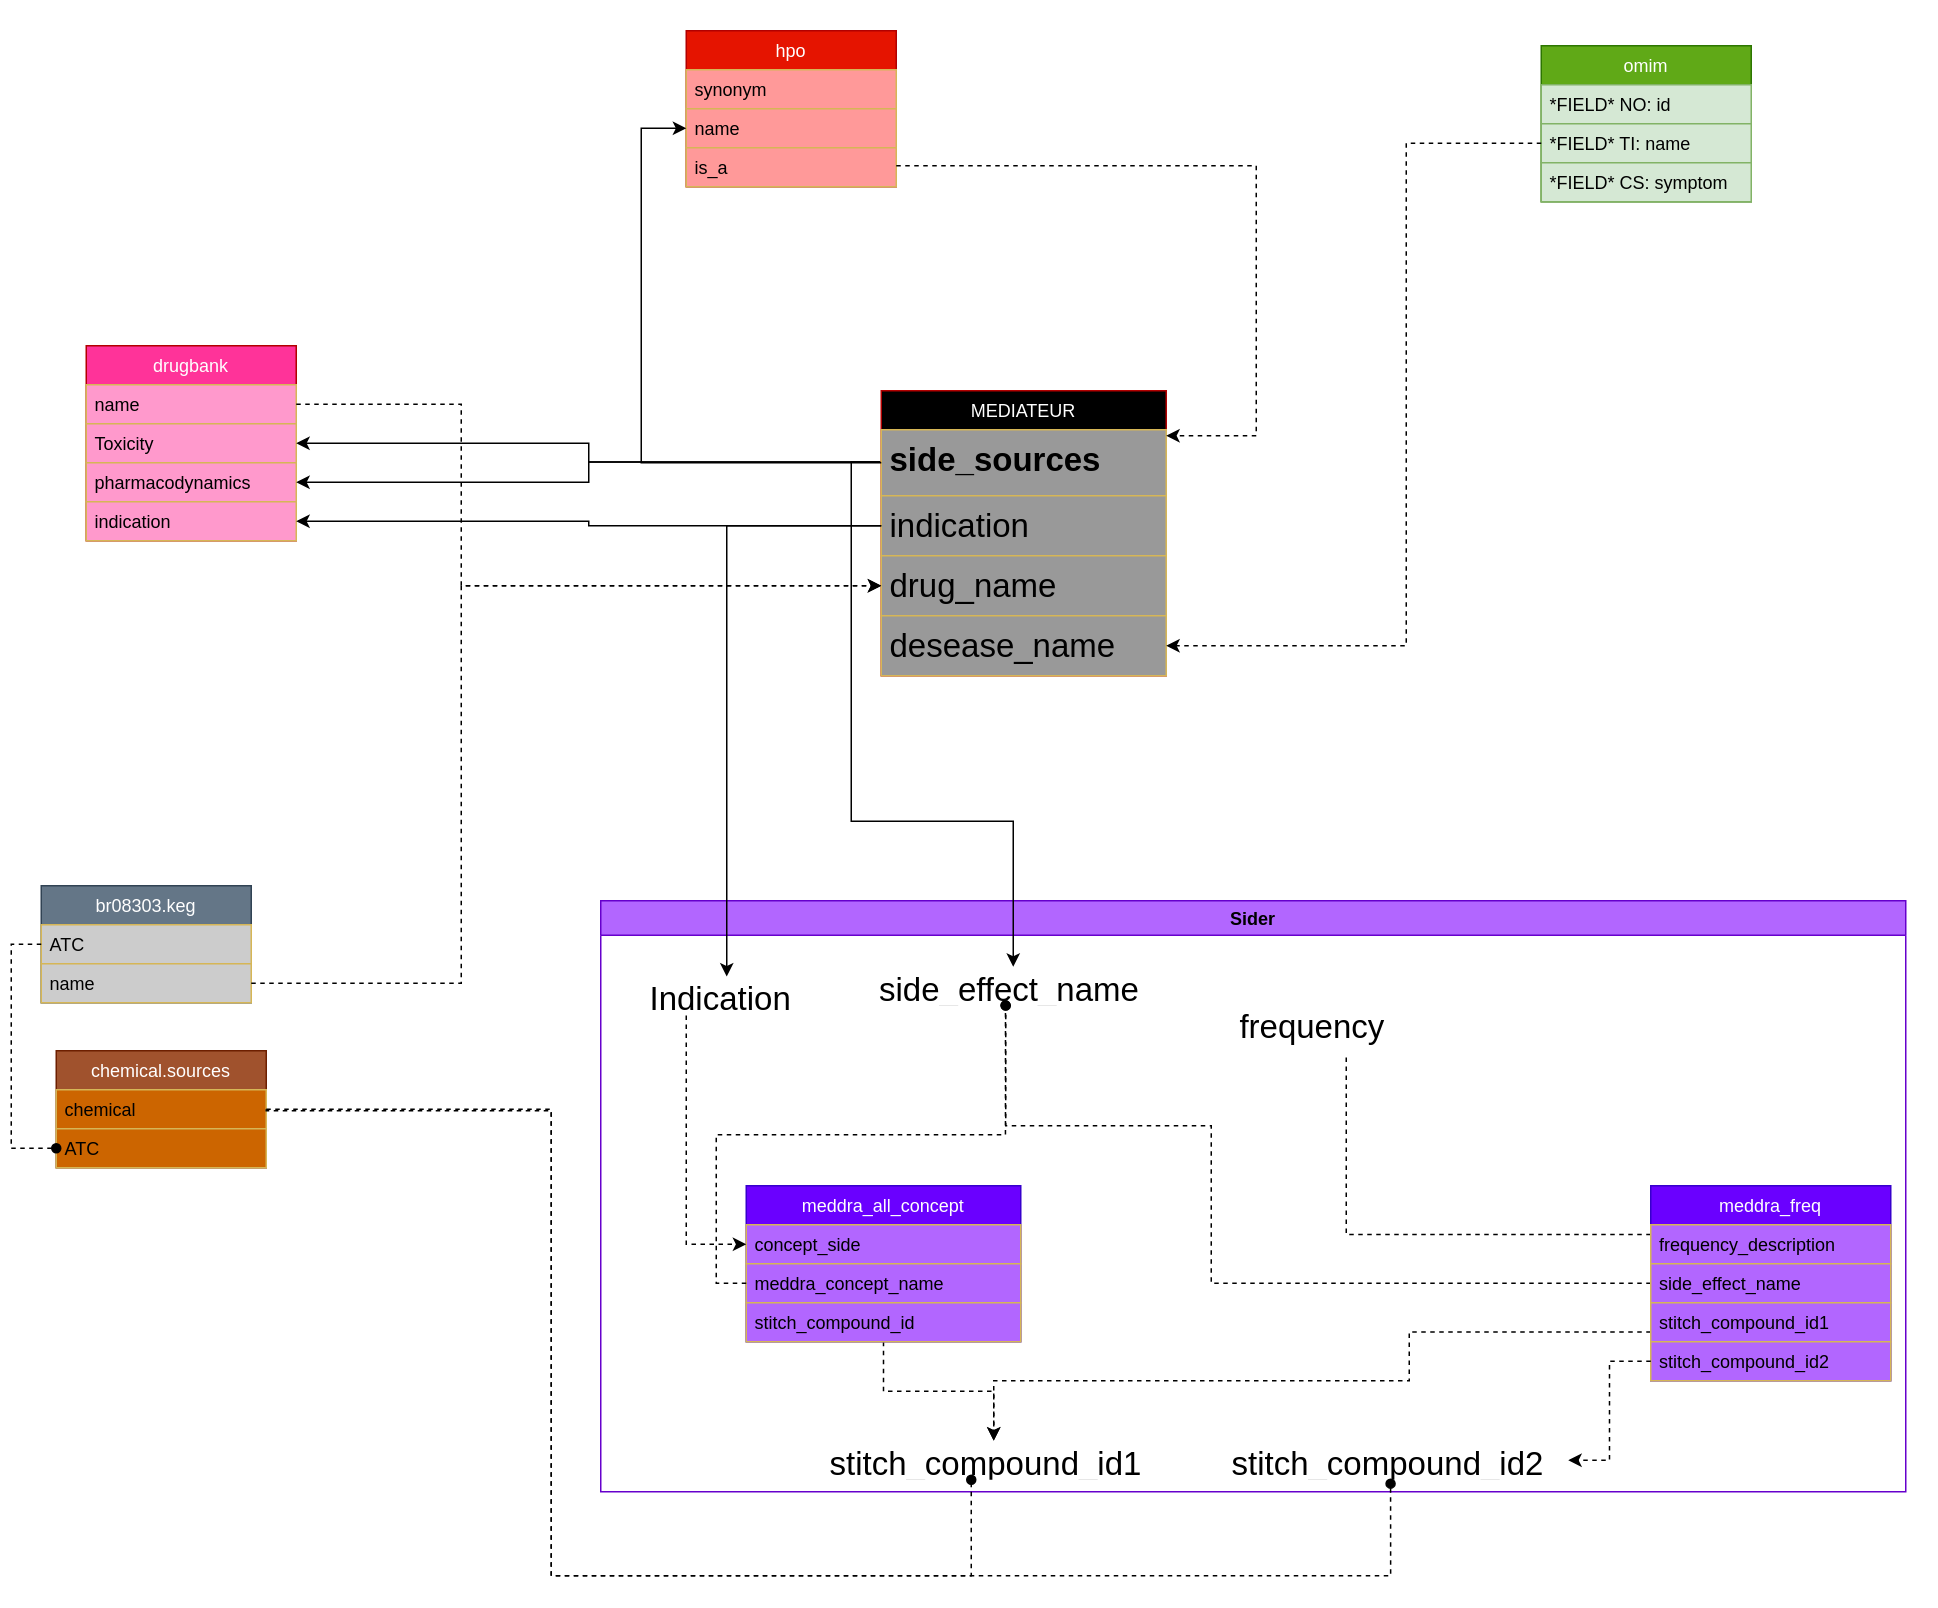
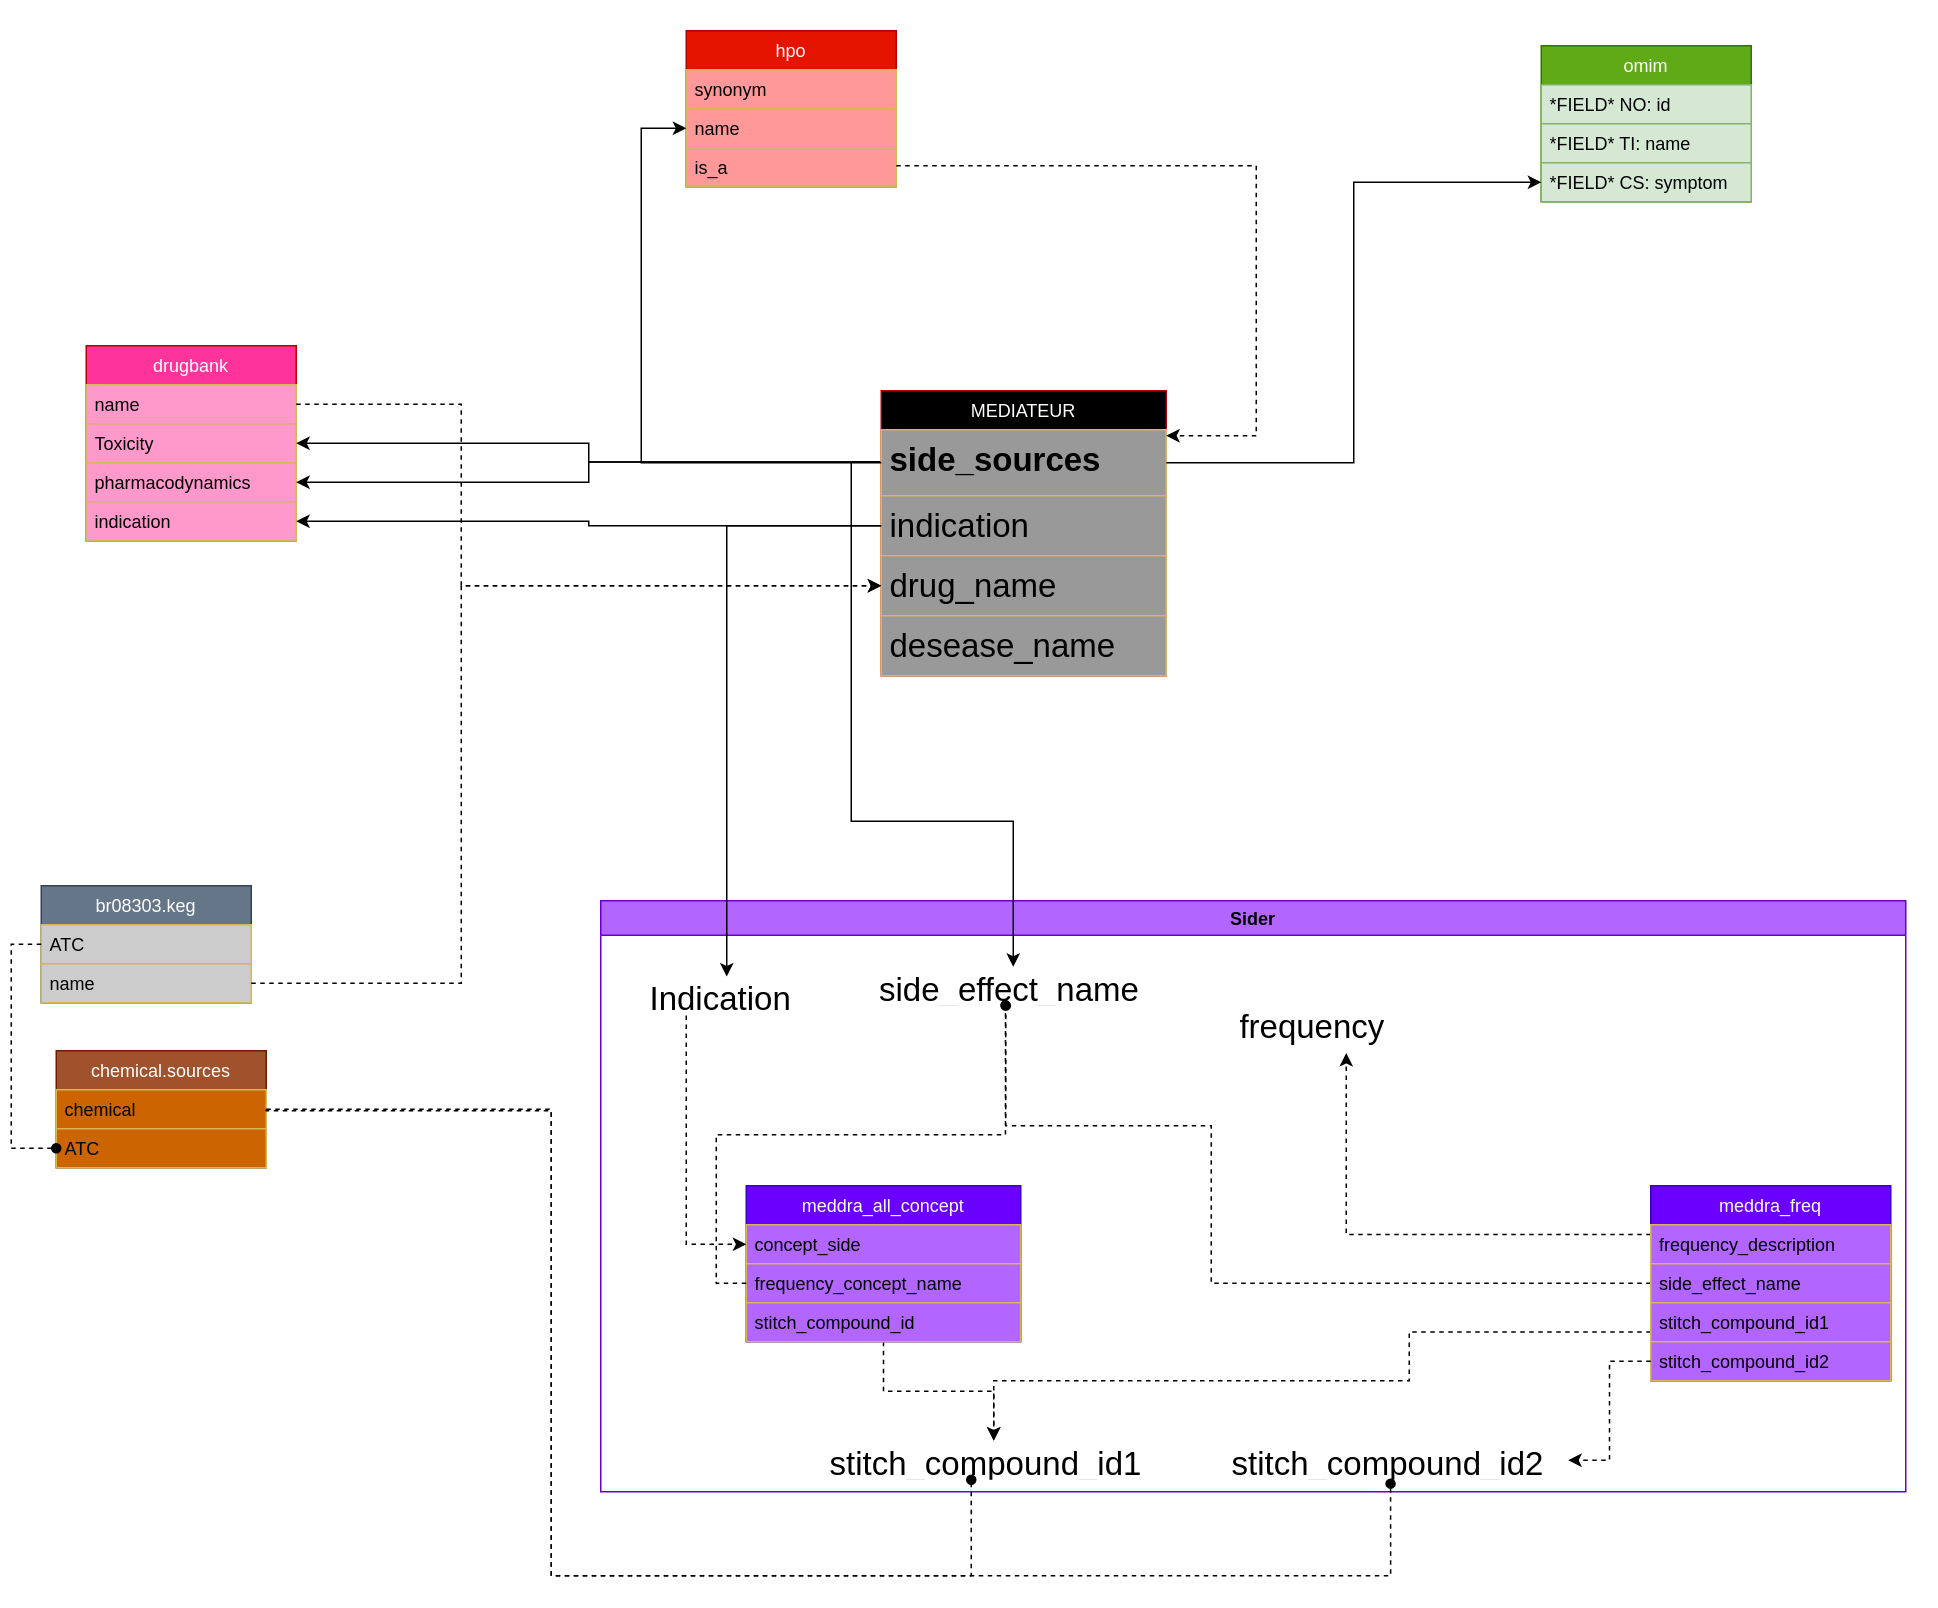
edge "side_sources" -> "*FIELD* CS: symptom": added
edge "*FIELD* TI: name" -> "desease_name": removed
edge "frequency" -- "meddra_freq": arrowhead none -> classic
node "meddra_concept_name": label "meddra_concept_name" -> "frequency_concept_name"
